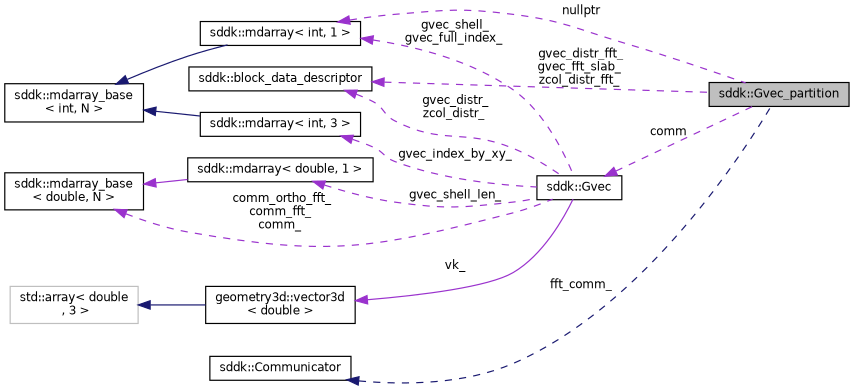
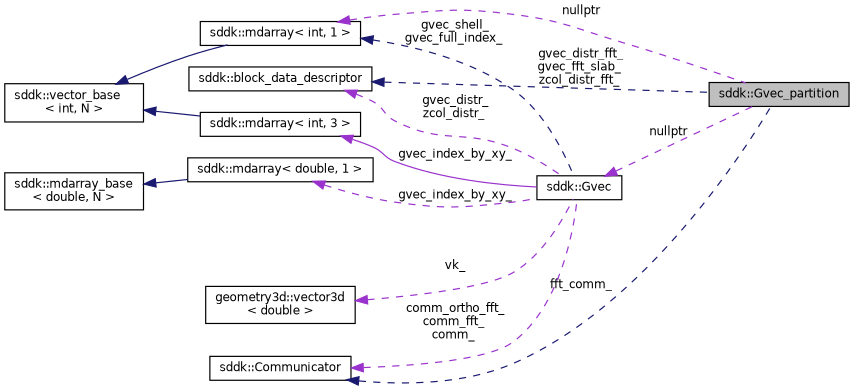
edge "sddk::Gvec" -> "sddk::mdarray< int, 1 >": color darkorchid3 -> midnightblue
edge "sddk::Gvec_partition" -> "sddk::block_data_descriptor": color darkorchid3 -> midnightblue
node "sddk::mdarray_base < int, N >": label "sddk::mdarray_base < int, N >" -> "sddk::vector_base < int, N >"
edge "sddk::Gvec_partition" -> "sddk::Gvec": label " comm" -> " nullptr"
edge "sddk::Gvec" -> "sddk::mdarray< int, 3 >": style dashed -> solid
edge "sddk::mdarray< double, 1 >" -> "sddk::mdarray_base < double, N >": color darkorchid3 -> midnightblue
edge "sddk::Gvec" -> "sddk::mdarray< double, 1 >": label " gvec_shell_len_" -> " gvec_index_by_xy_"
edge "sddk::Gvec" -> "sddk::mdarray_base < double, N >": now "sddk::Gvec" -> "sddk::Communicator"
edge "sddk::Gvec" -> "geometry3d::vector3d < double >": style solid -> dashed
node "std::array< double , 3 >": removed
